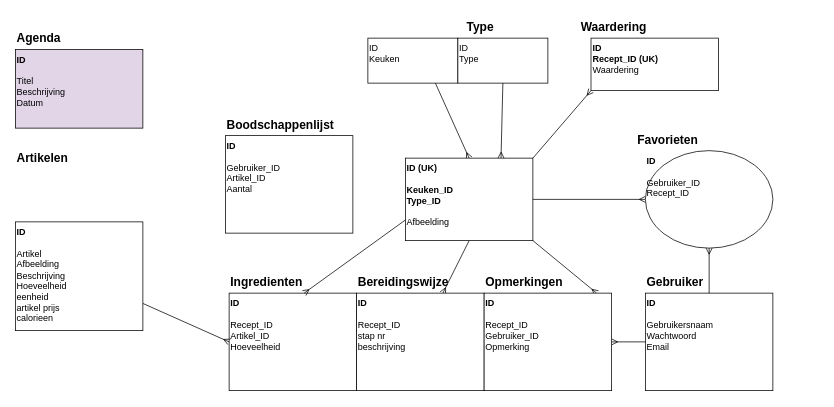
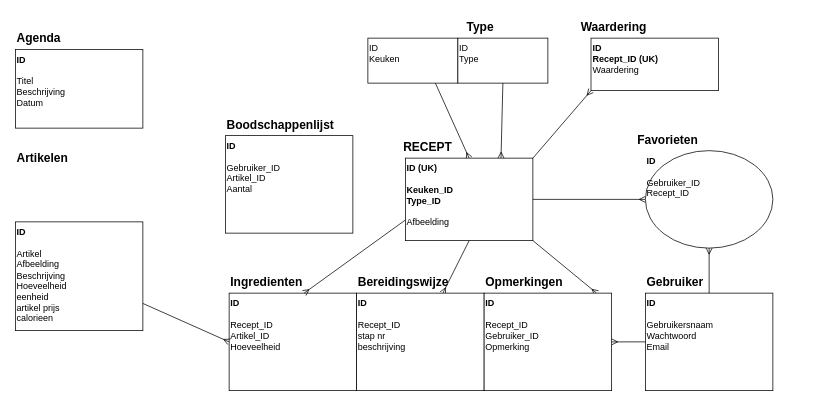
node "ID Titel Beschrijving Datum": fillcolor #e1d5e7 -> #ffffff
node "RECEPT": added
